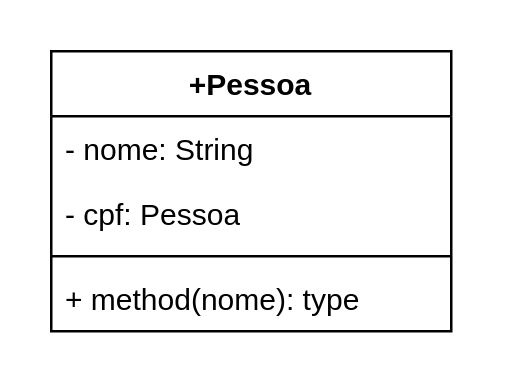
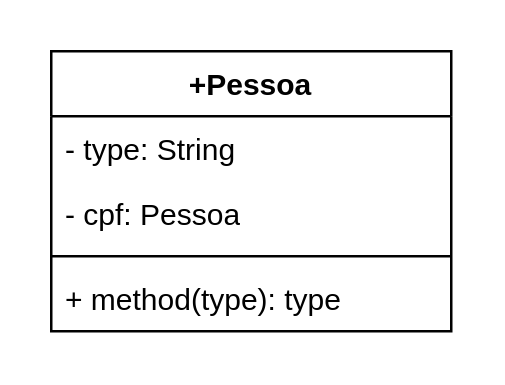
node "- nome: String": label "- nome: String" -> "- type: String"
node "+ method(nome): type": label "+ method(nome): type" -> "+ method(type): type"
